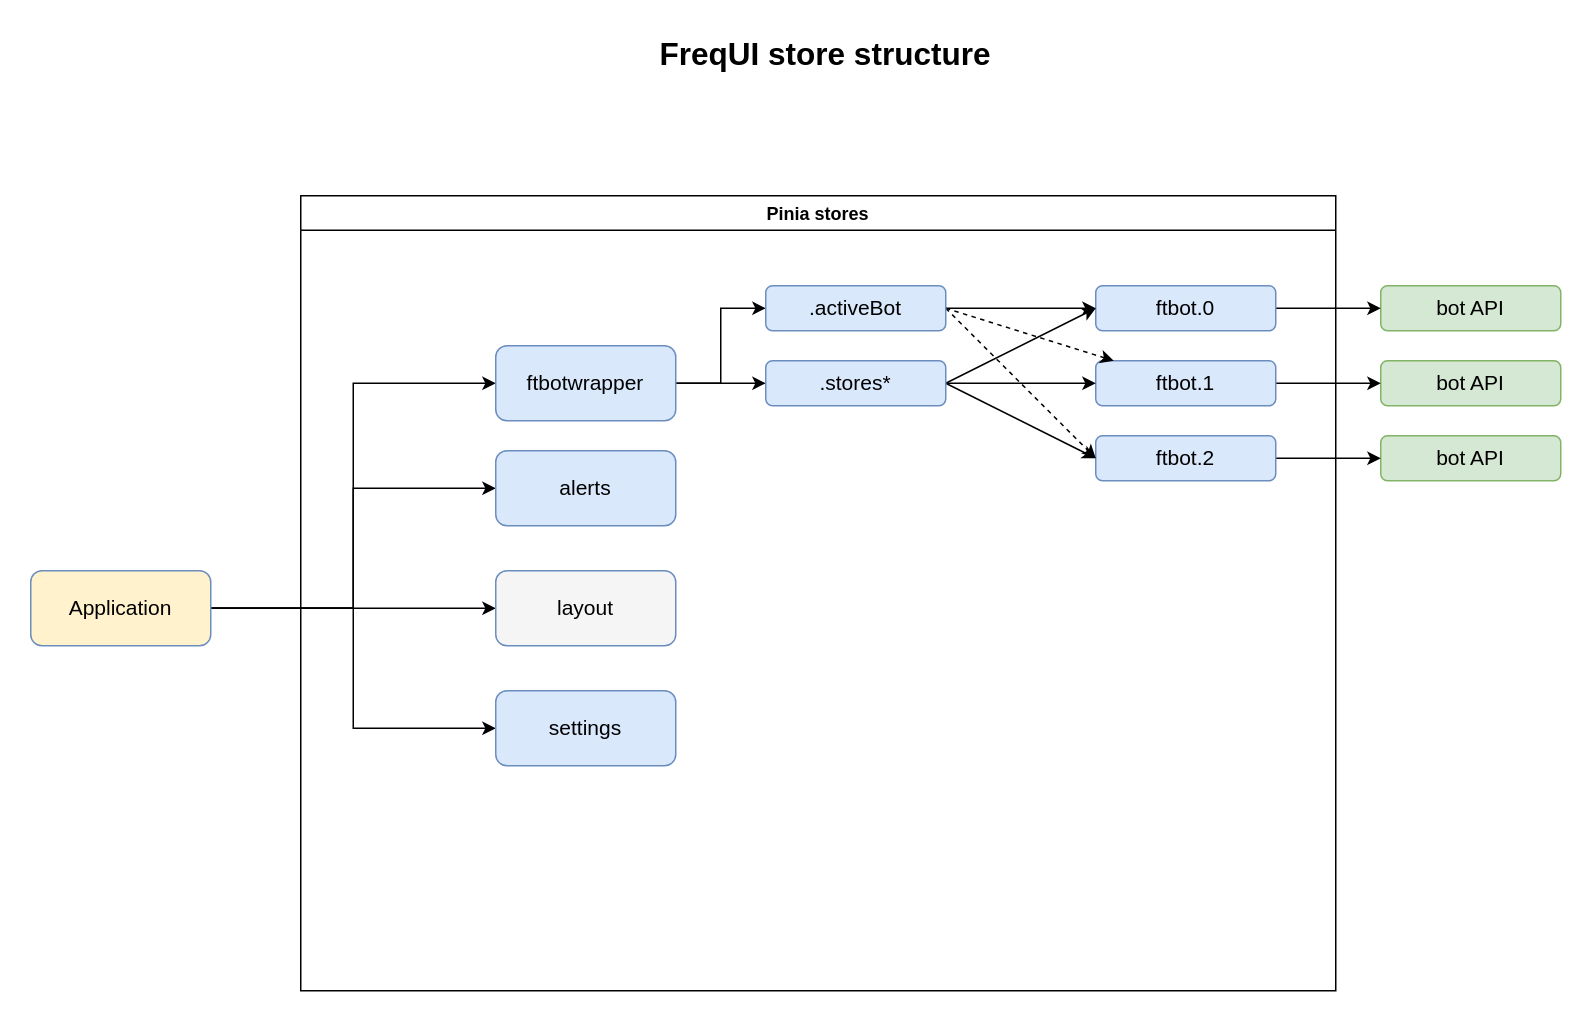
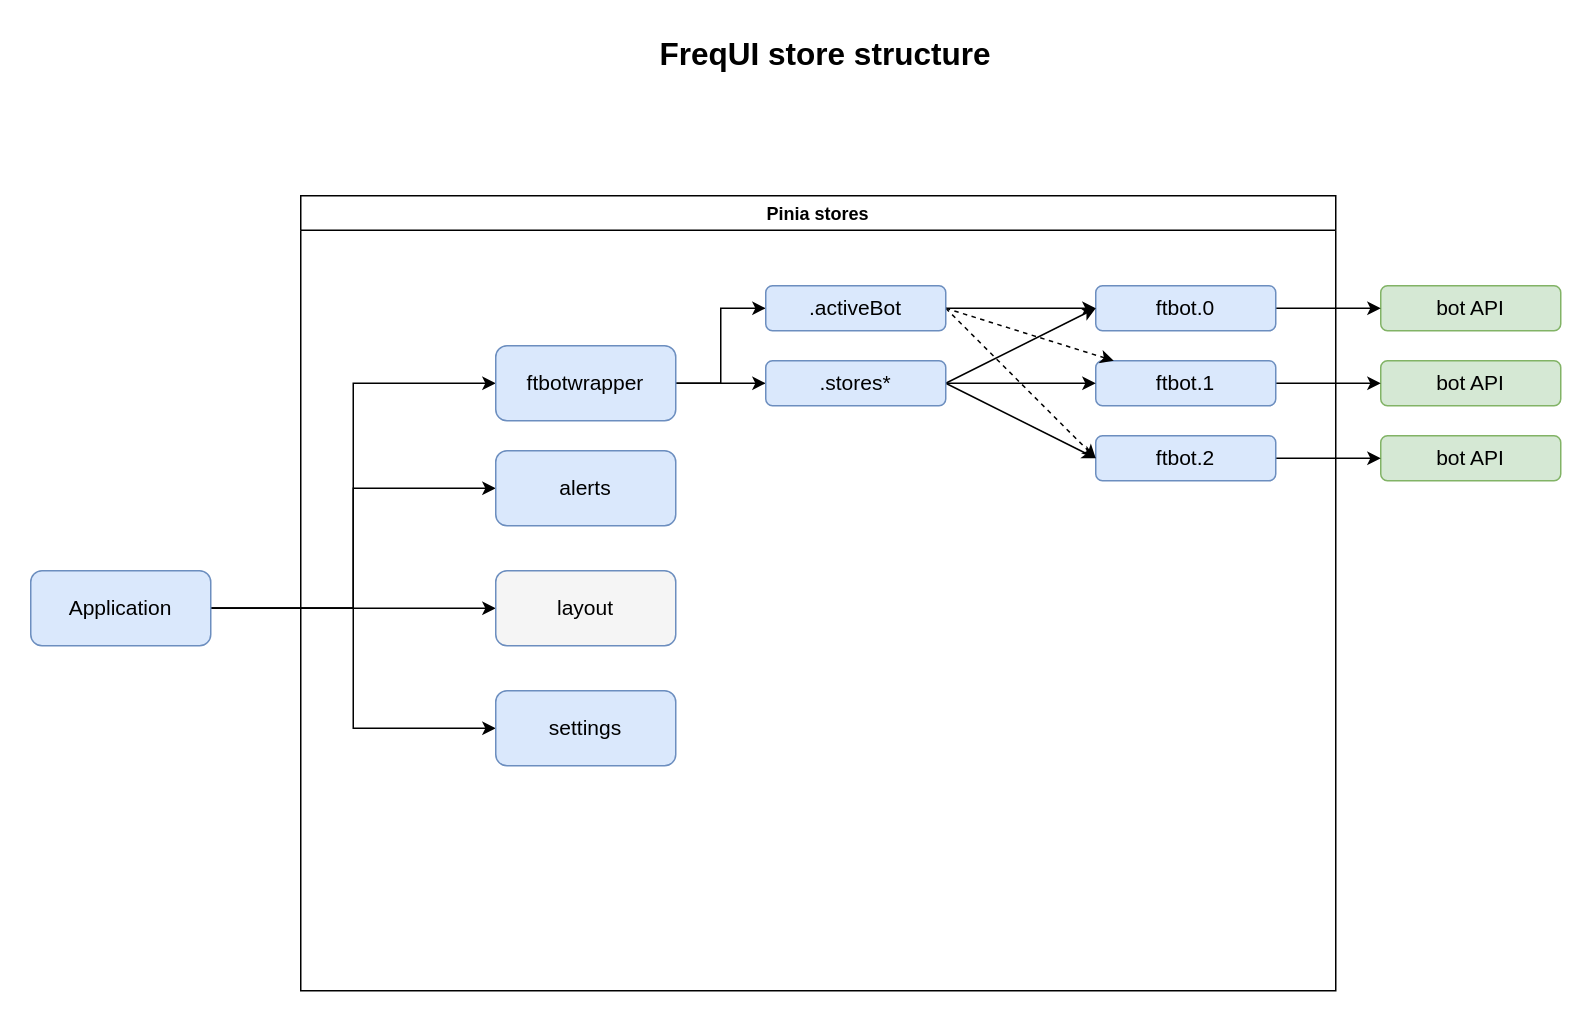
node "Application": fillcolor #fff2cc -> #dae8fc
